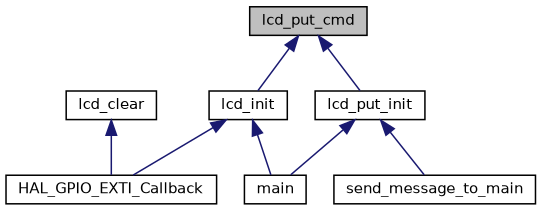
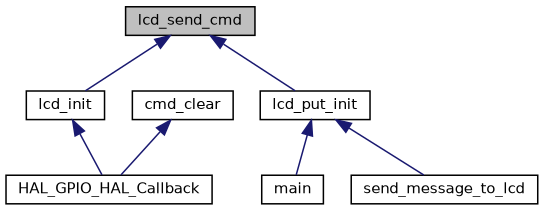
node "lcd_put_cmd": label "lcd_put_cmd" -> "lcd_send_cmd"
node "lcd_clear": label "lcd_clear" -> "cmd_clear"
edge "main" -> "lcd_init": removed
node "HAL_GPIO_EXTI_Callback": label "HAL_GPIO_EXTI_Callback" -> "HAL_GPIO_HAL_Callback"
node "send_message_to_main": label "send_message_to_main" -> "send_message_to_lcd"
